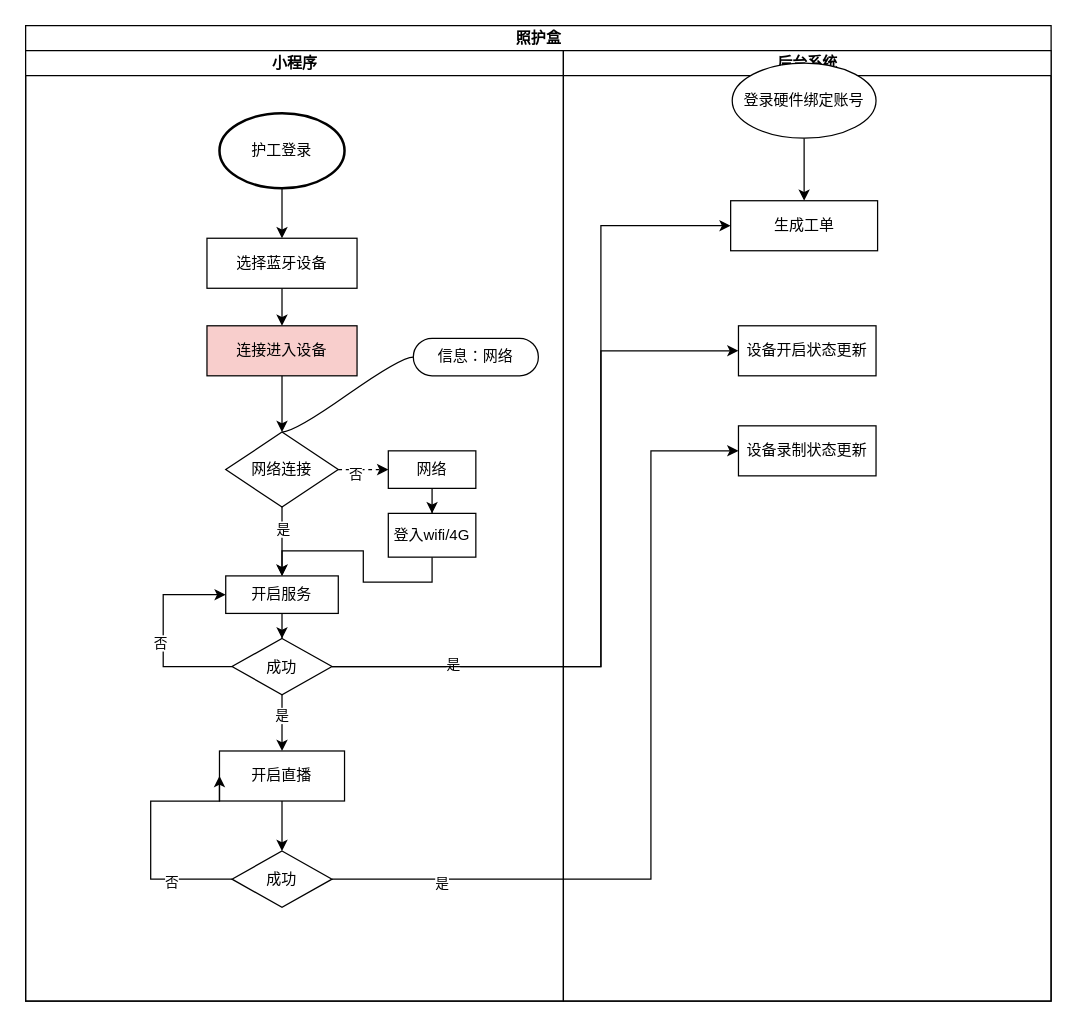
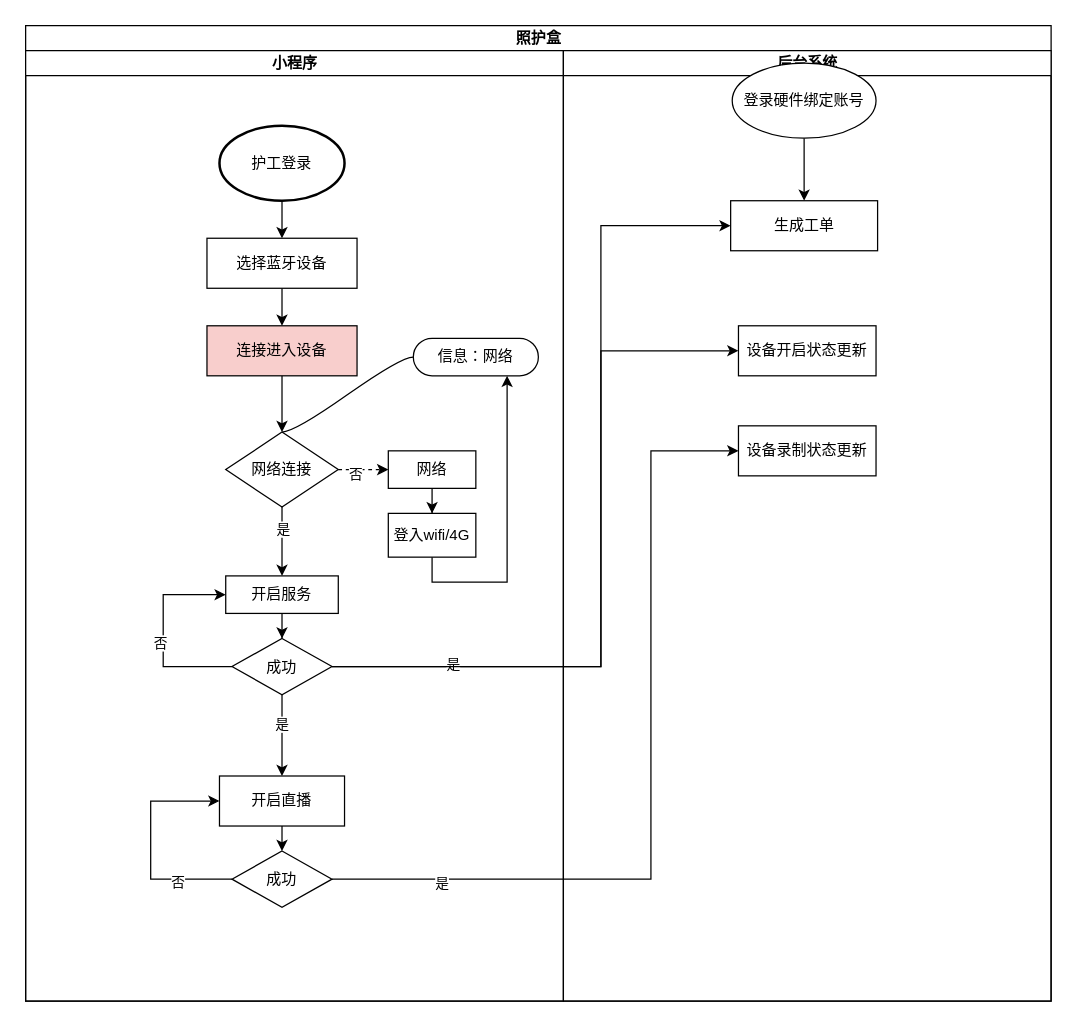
node "护工登录": moved (282, 151) -> (282, 163)
edge "登入wifi/4G" -> "开启服务": now "登入wifi/4G" -> "信息：网络"
node "开启直播": moved (282, 776) -> (282, 801)
